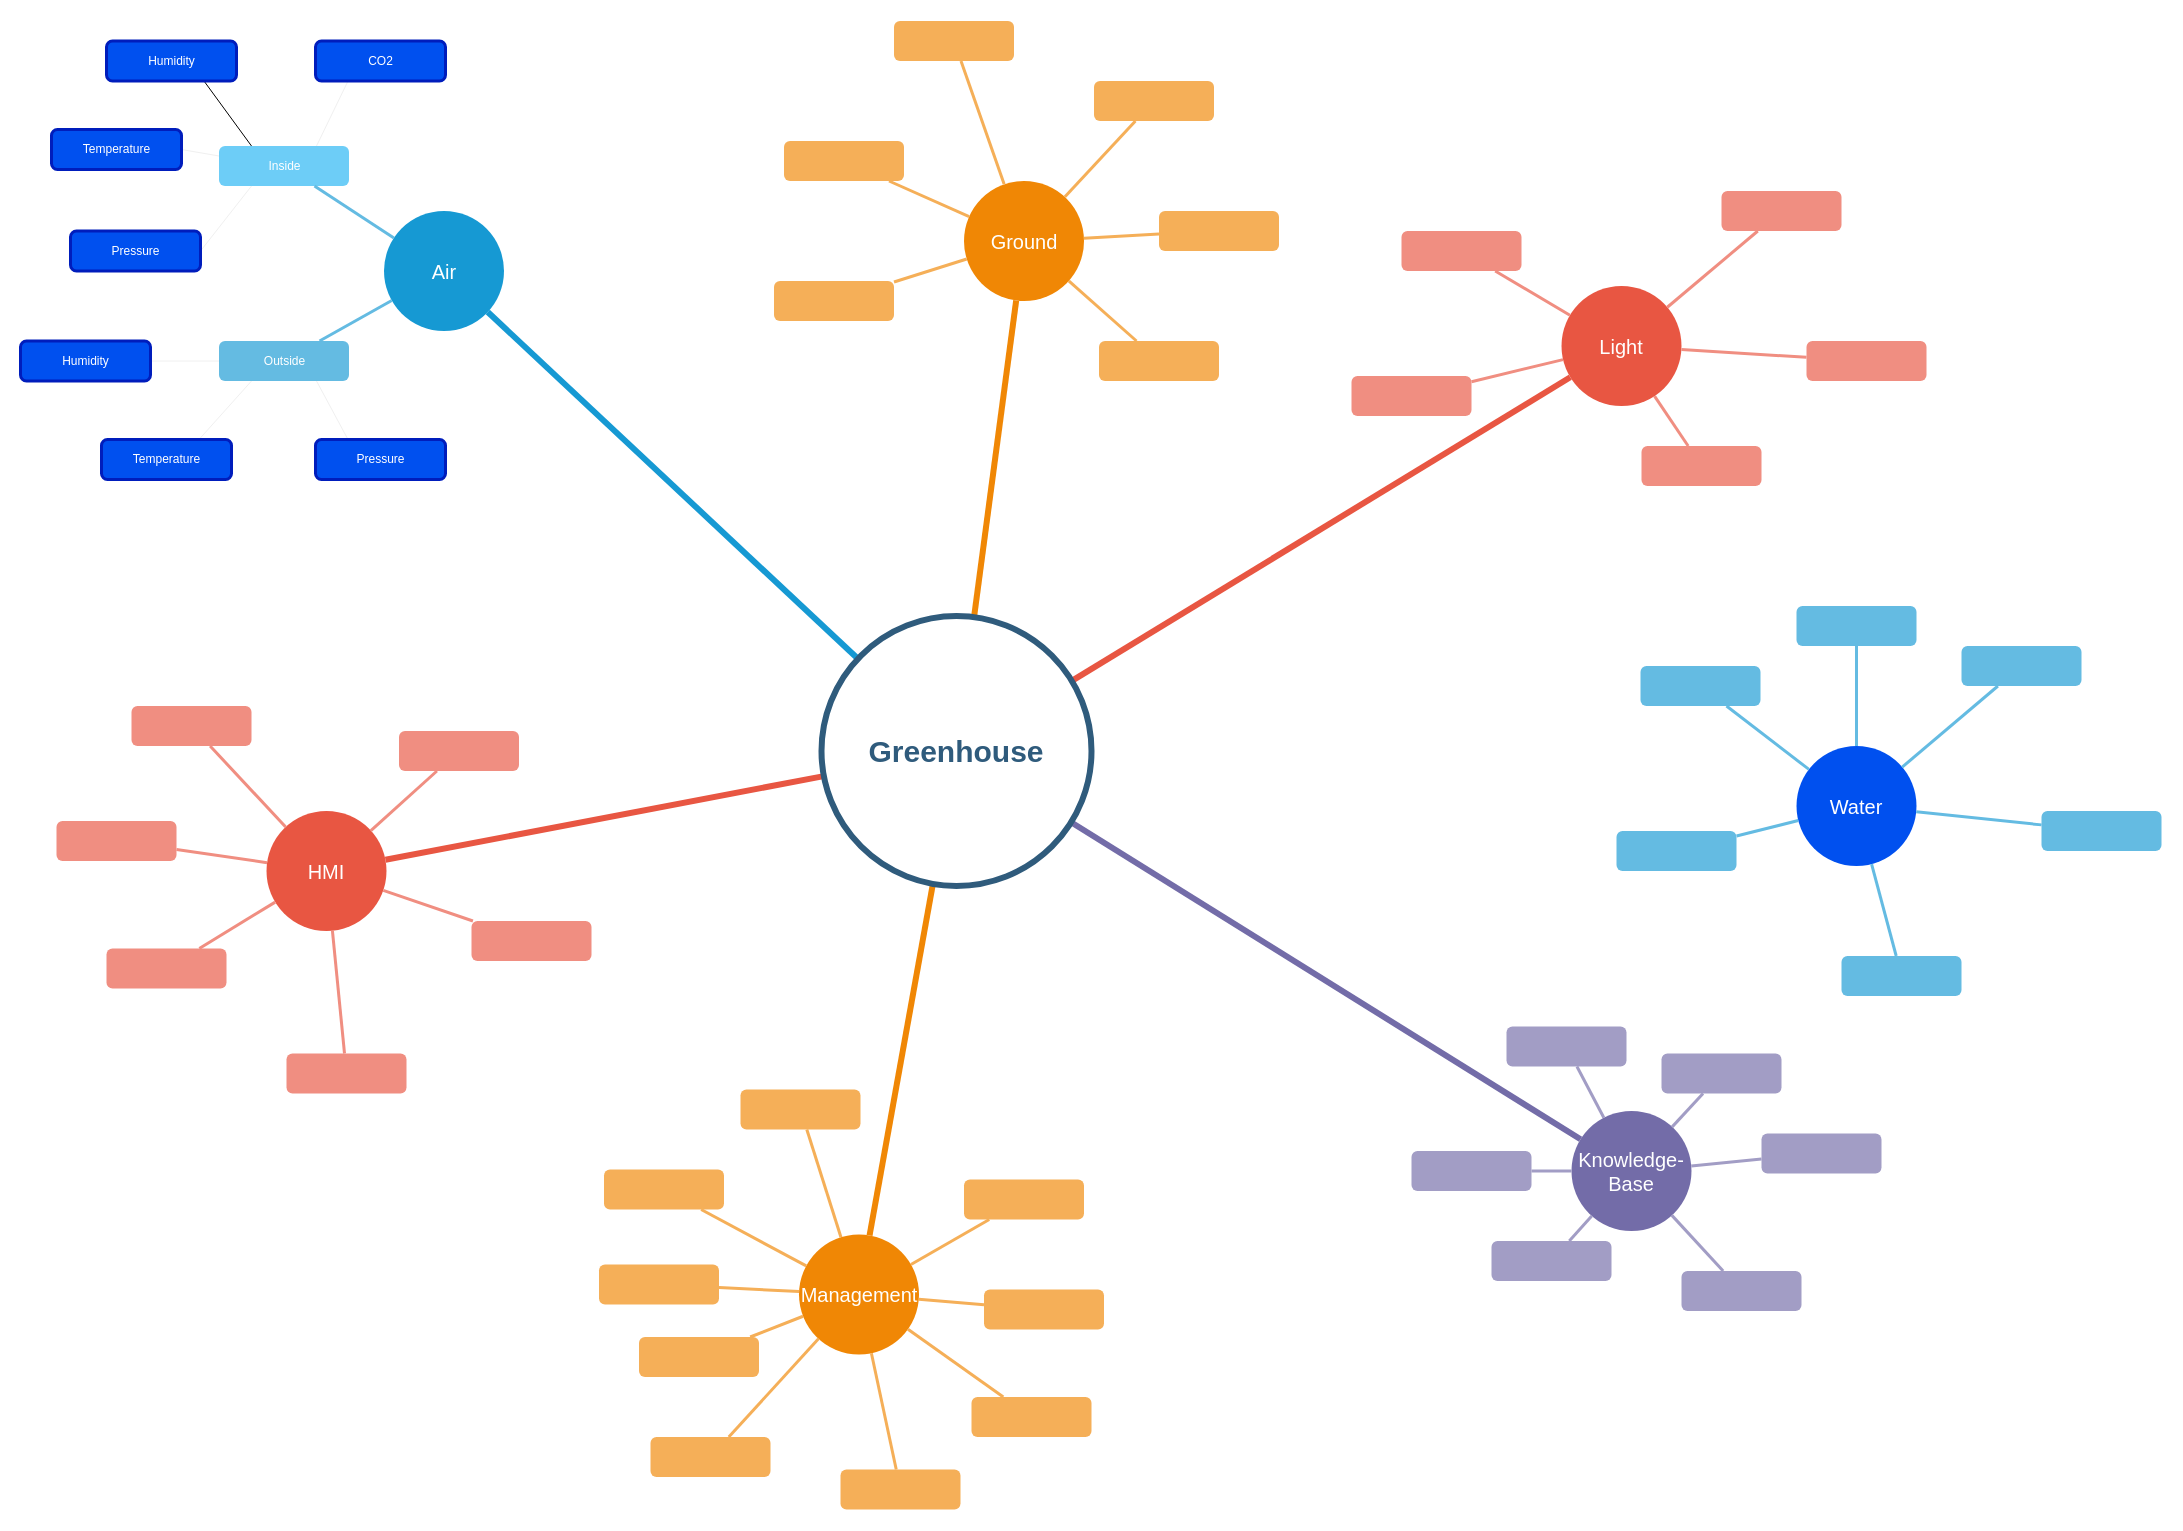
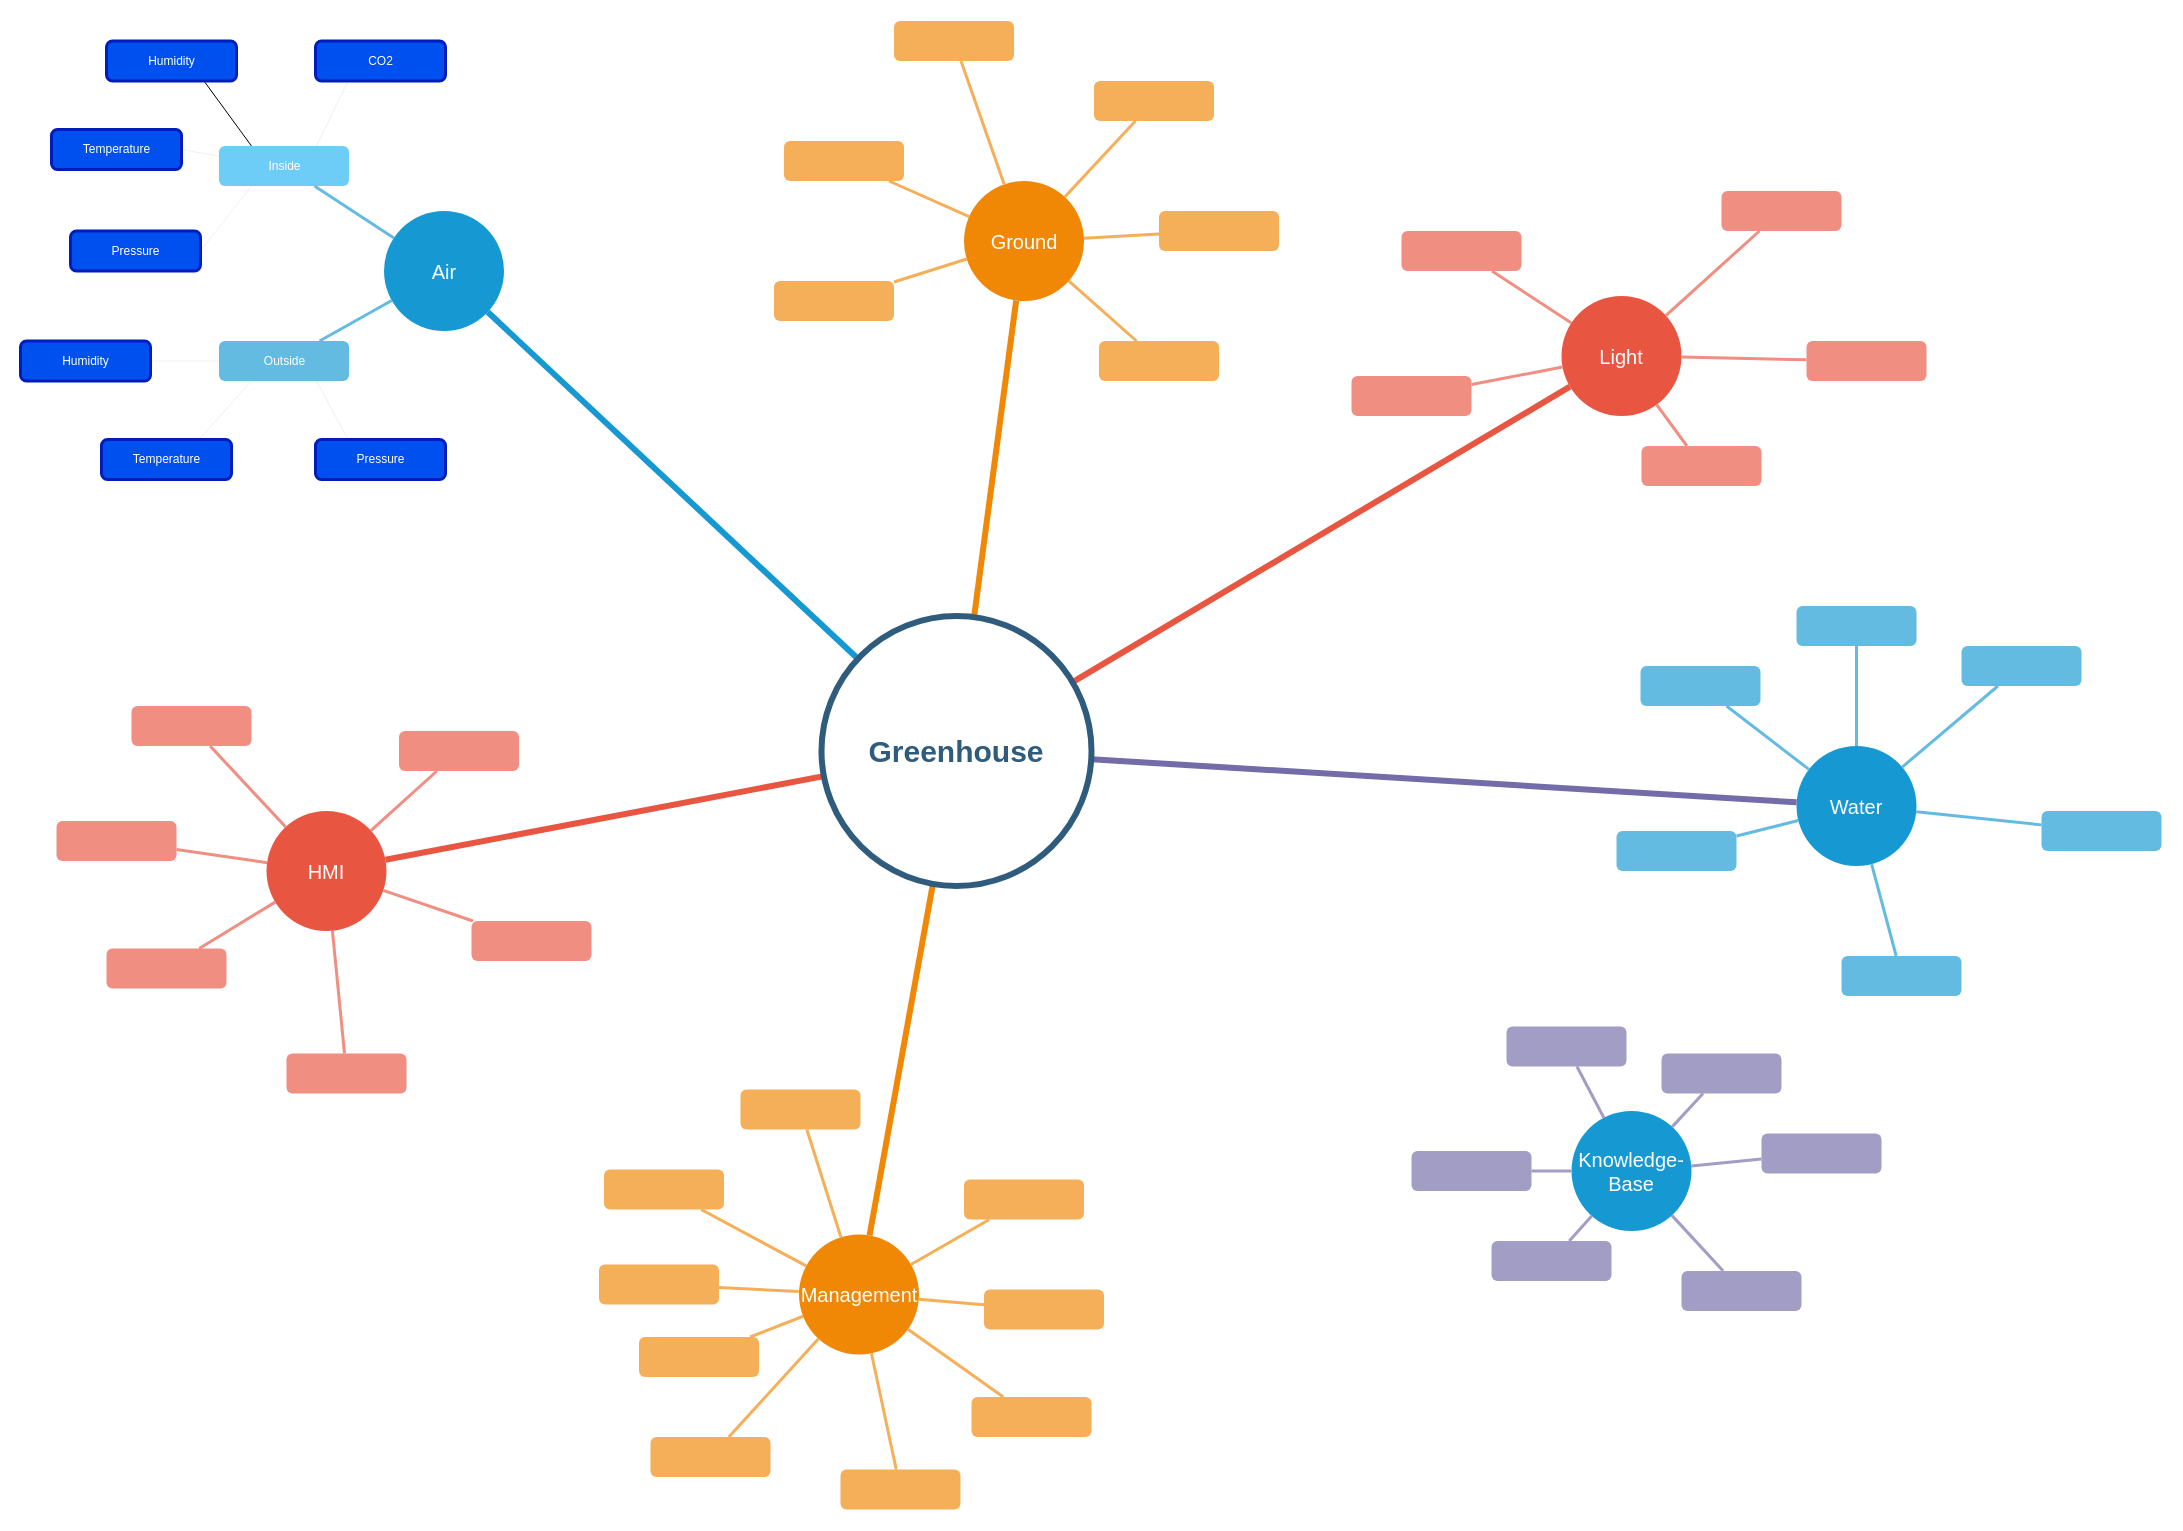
node "Light": moved (1622, 346) -> (1622, 356)
node "Water": fillcolor #0050ef -> #1699d3
edge "Greenhouse" -- "Knowledge- Base": now "Greenhouse" -- "Water"
node "Knowledge- Base": fillcolor #736ca8 -> #1699d3
